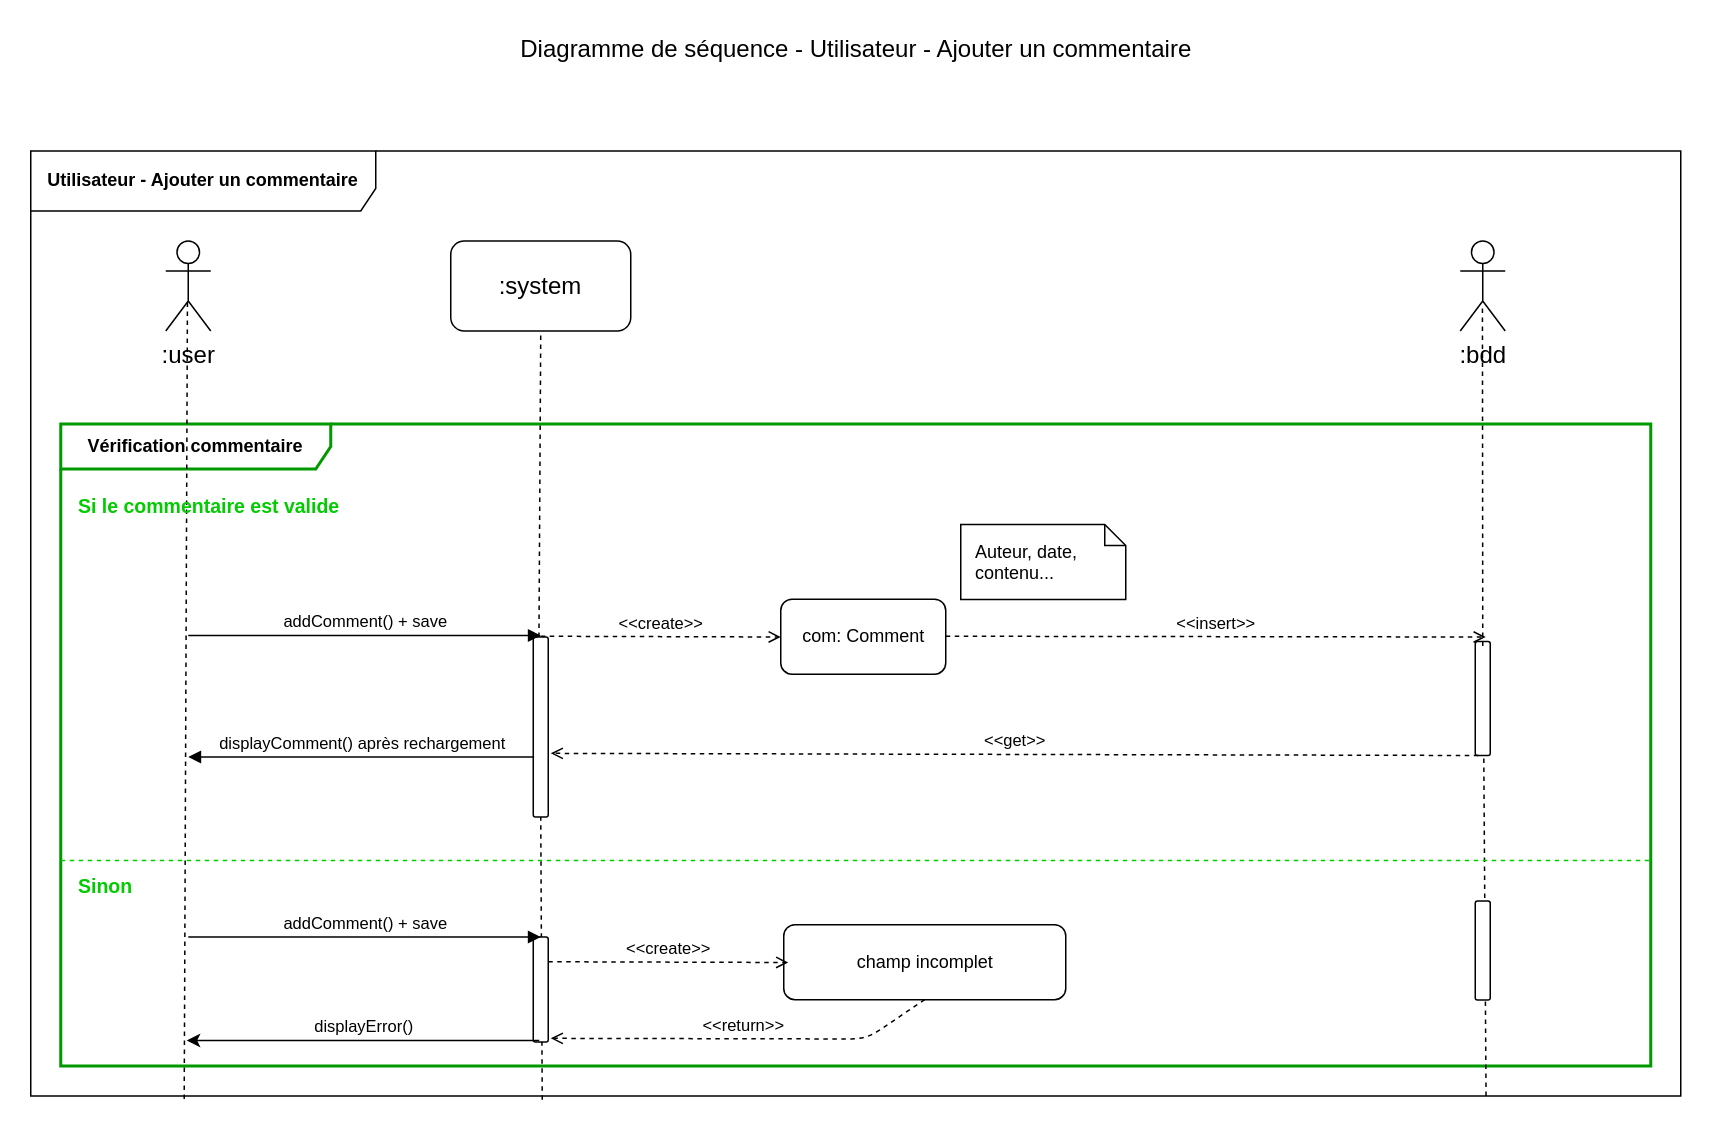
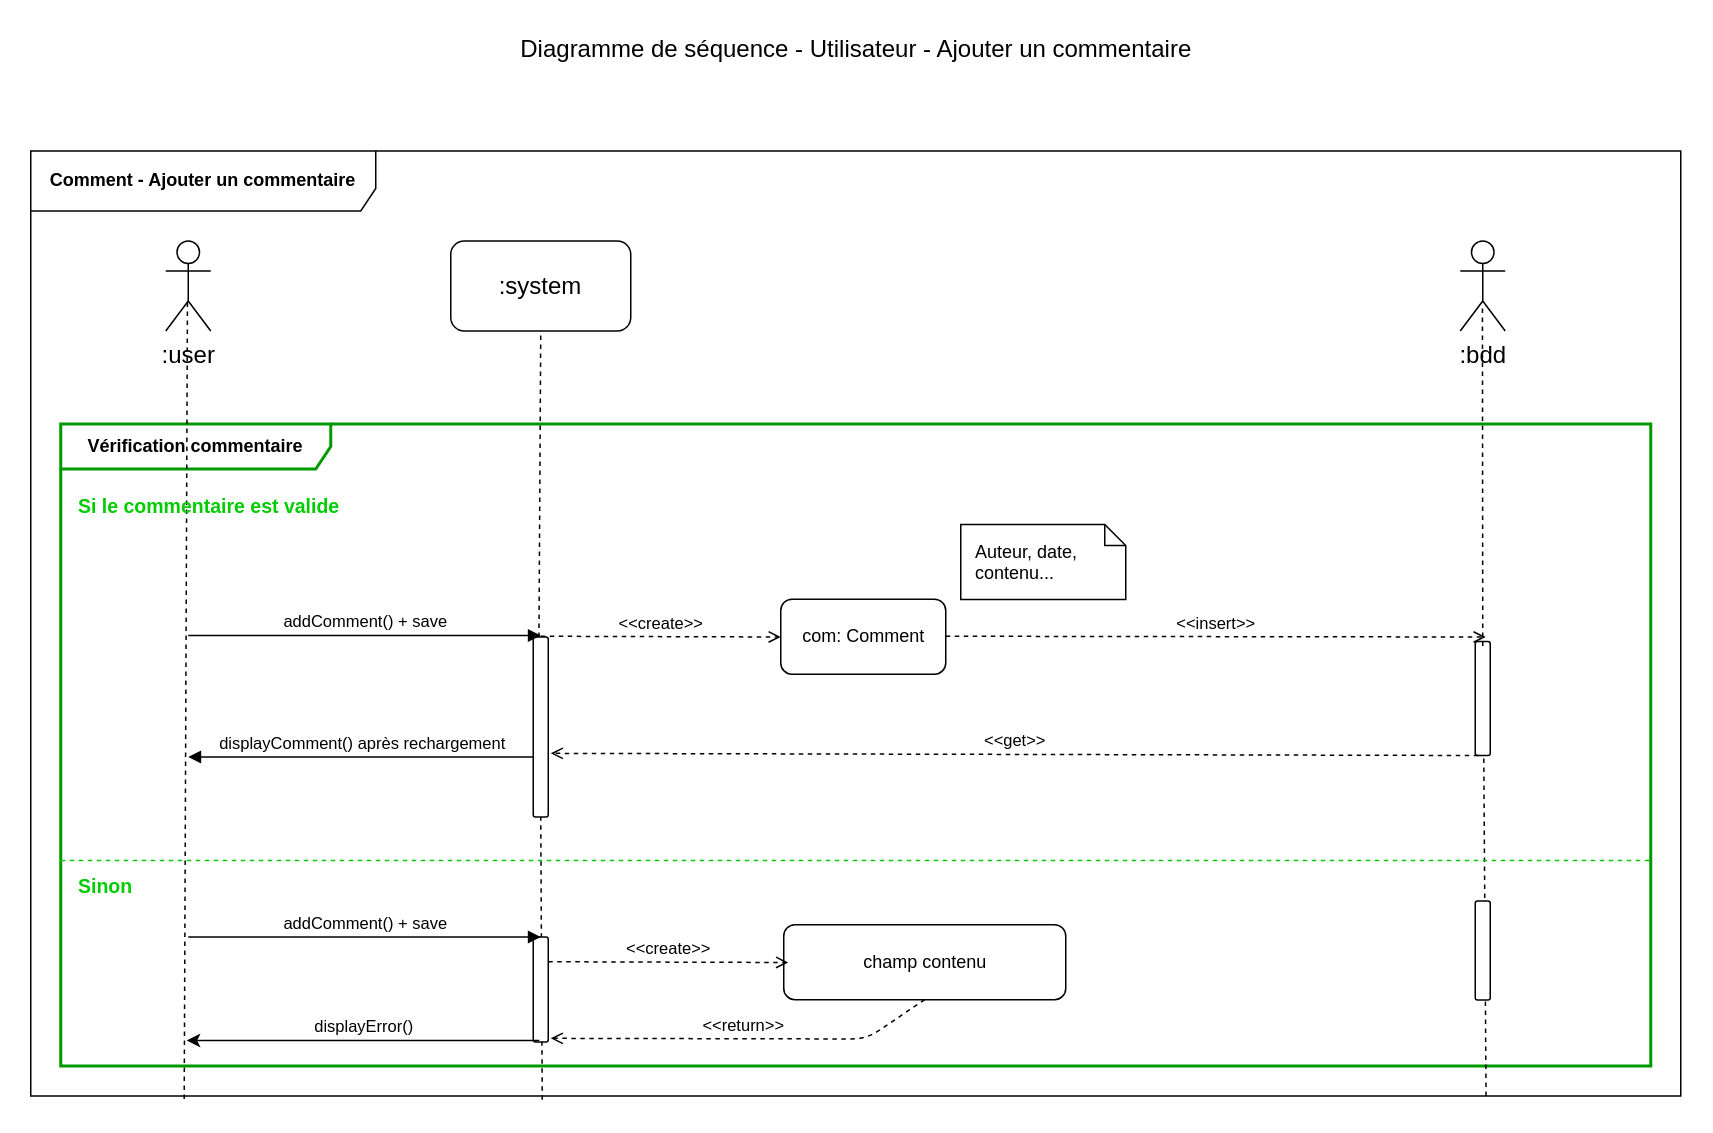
node "Utilisateur - Ajouter un commentaire": label "Utilisateur - Ajouter un commentaire" -> "Comment - Ajouter un commentaire"
node "champ incomplet": label "champ incomplet" -> "champ contenu"
